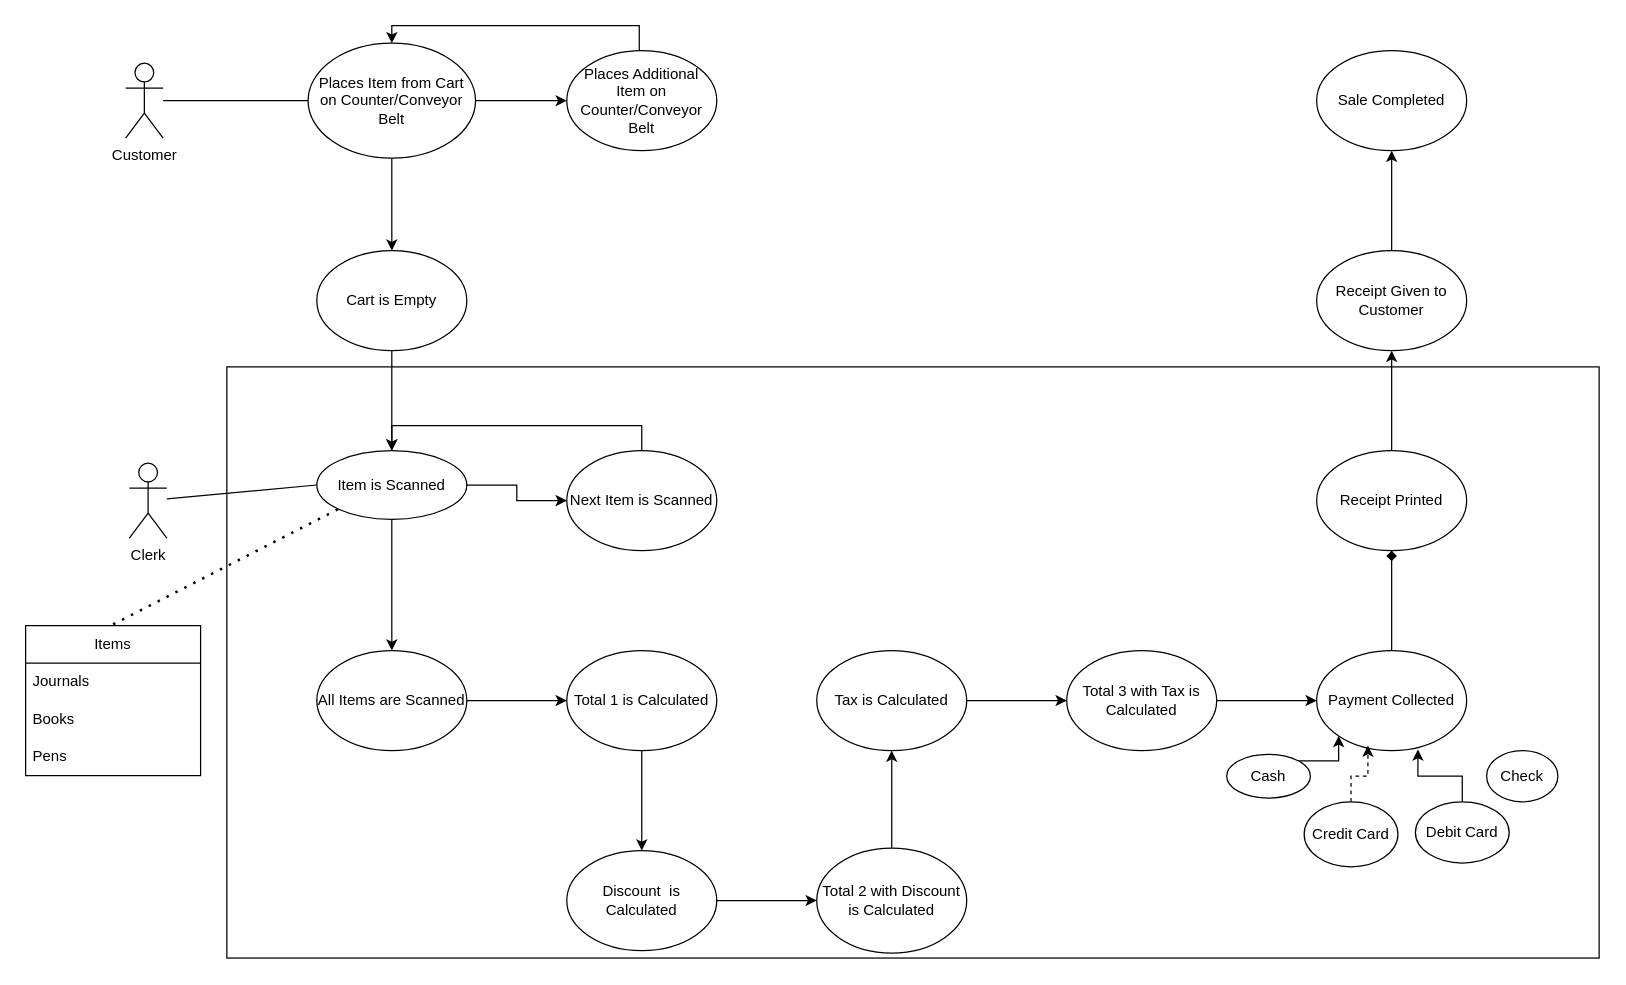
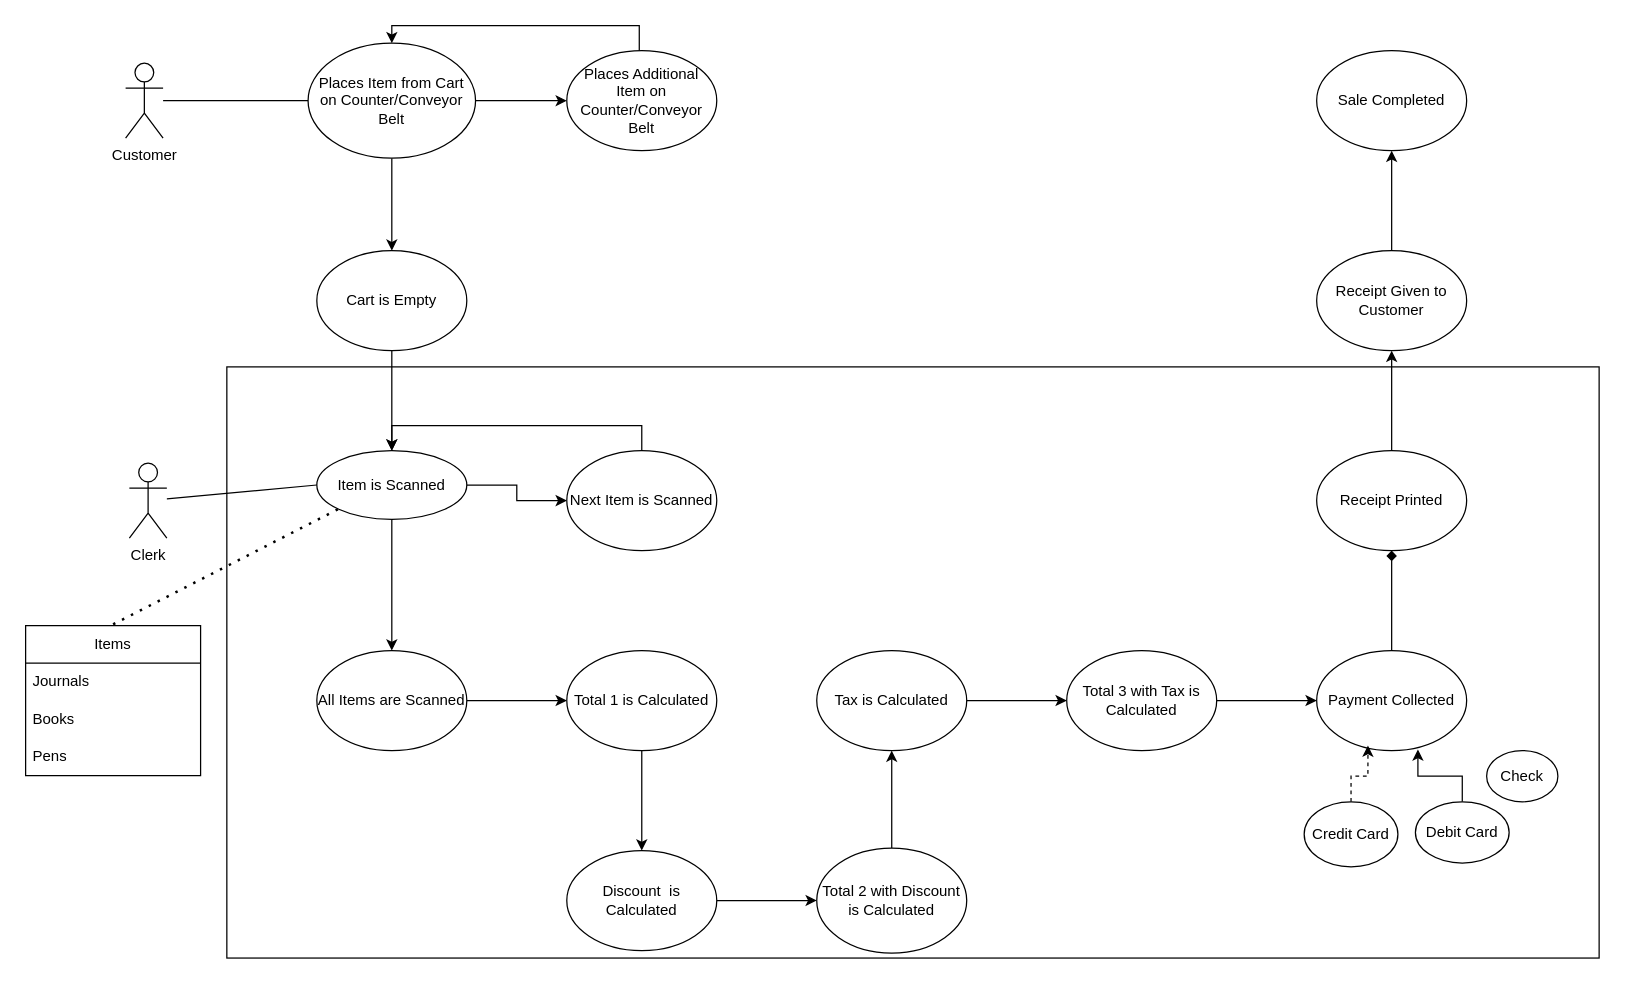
edge "Cash" -> "Payment Collected": removed
node "Cash": removed
